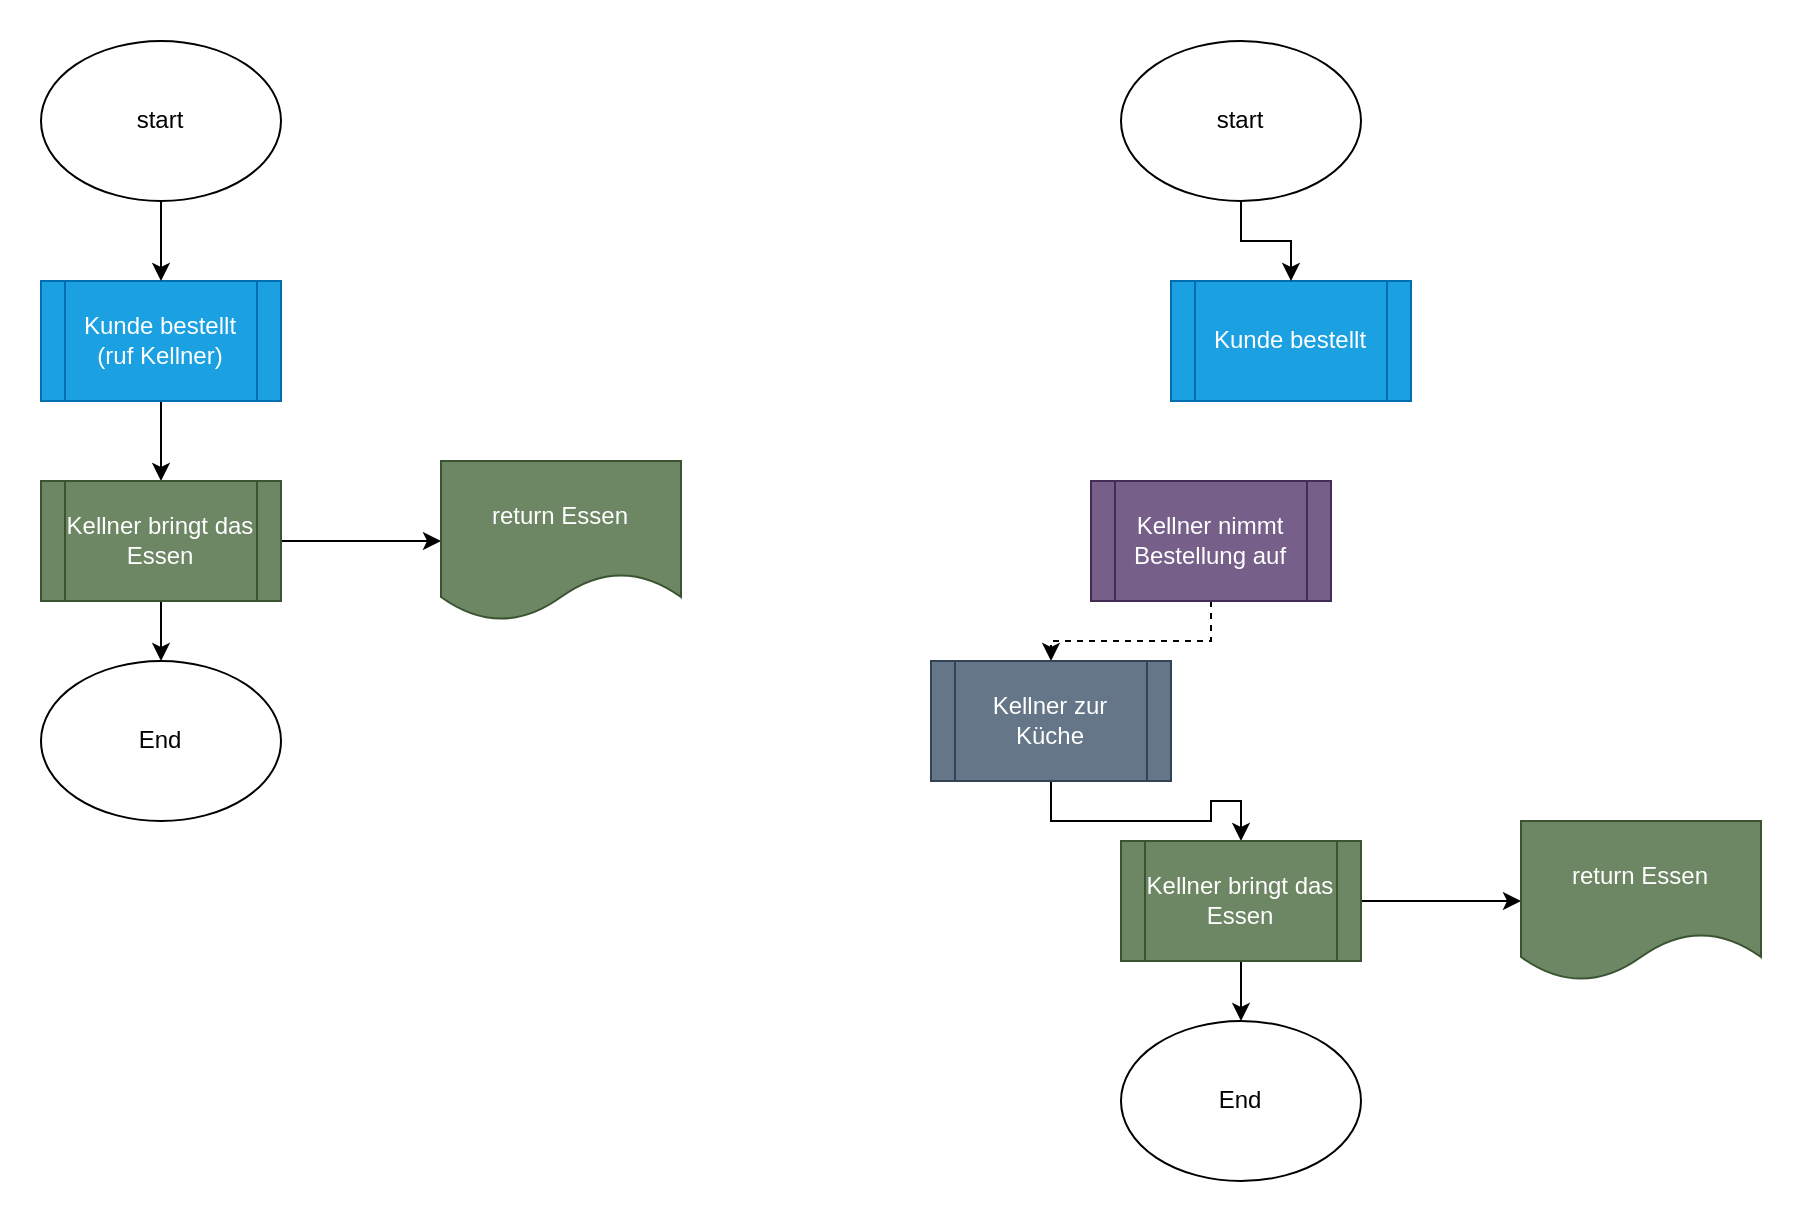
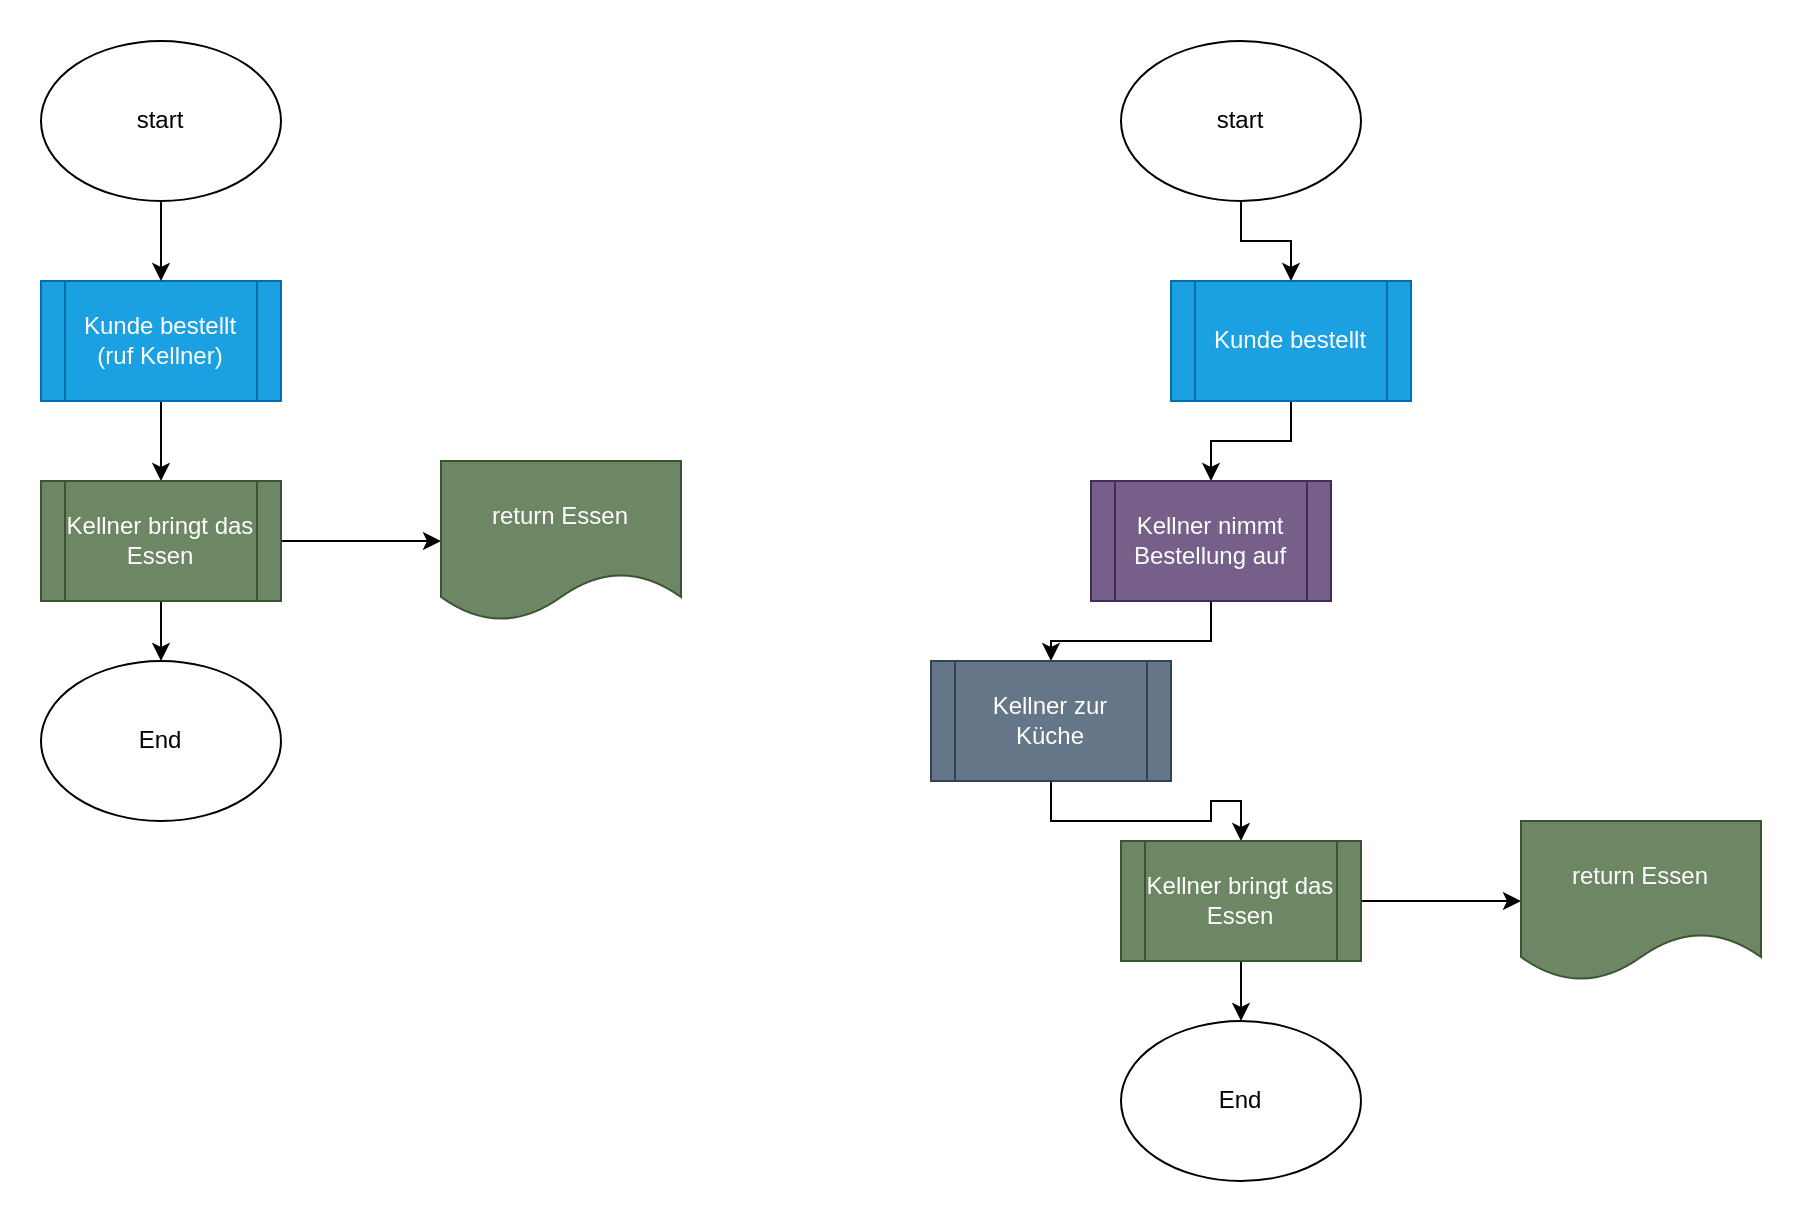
edge "Kunde bestellt" -> "Kellner nimmt Bestellung auf": added
edge "Kellner nimmt Bestellung auf" -> "Kellner zur Küche": style dashed -> solid
